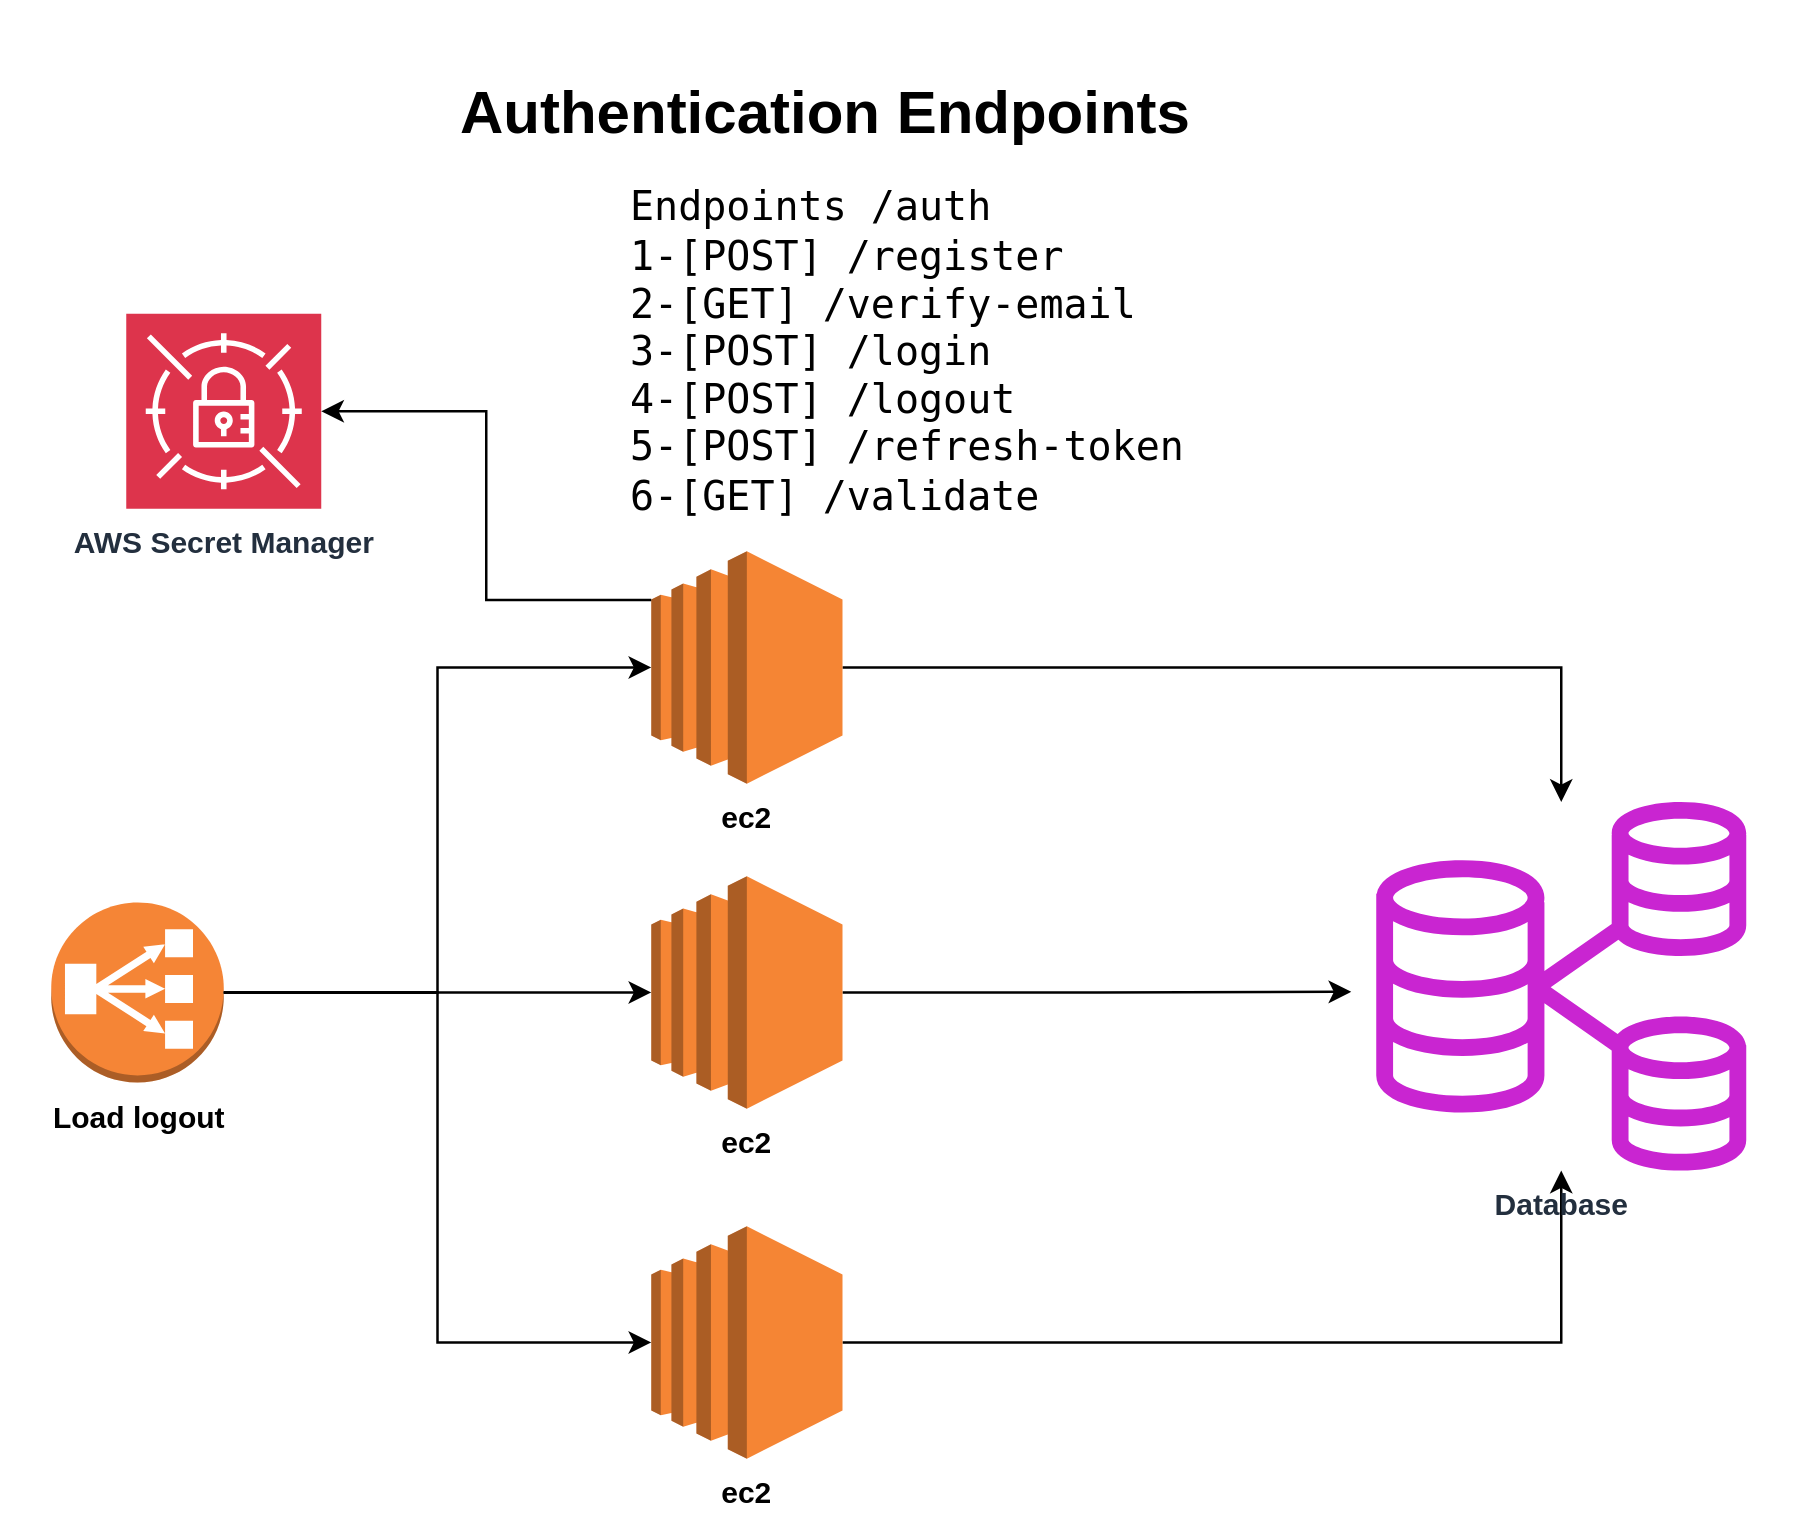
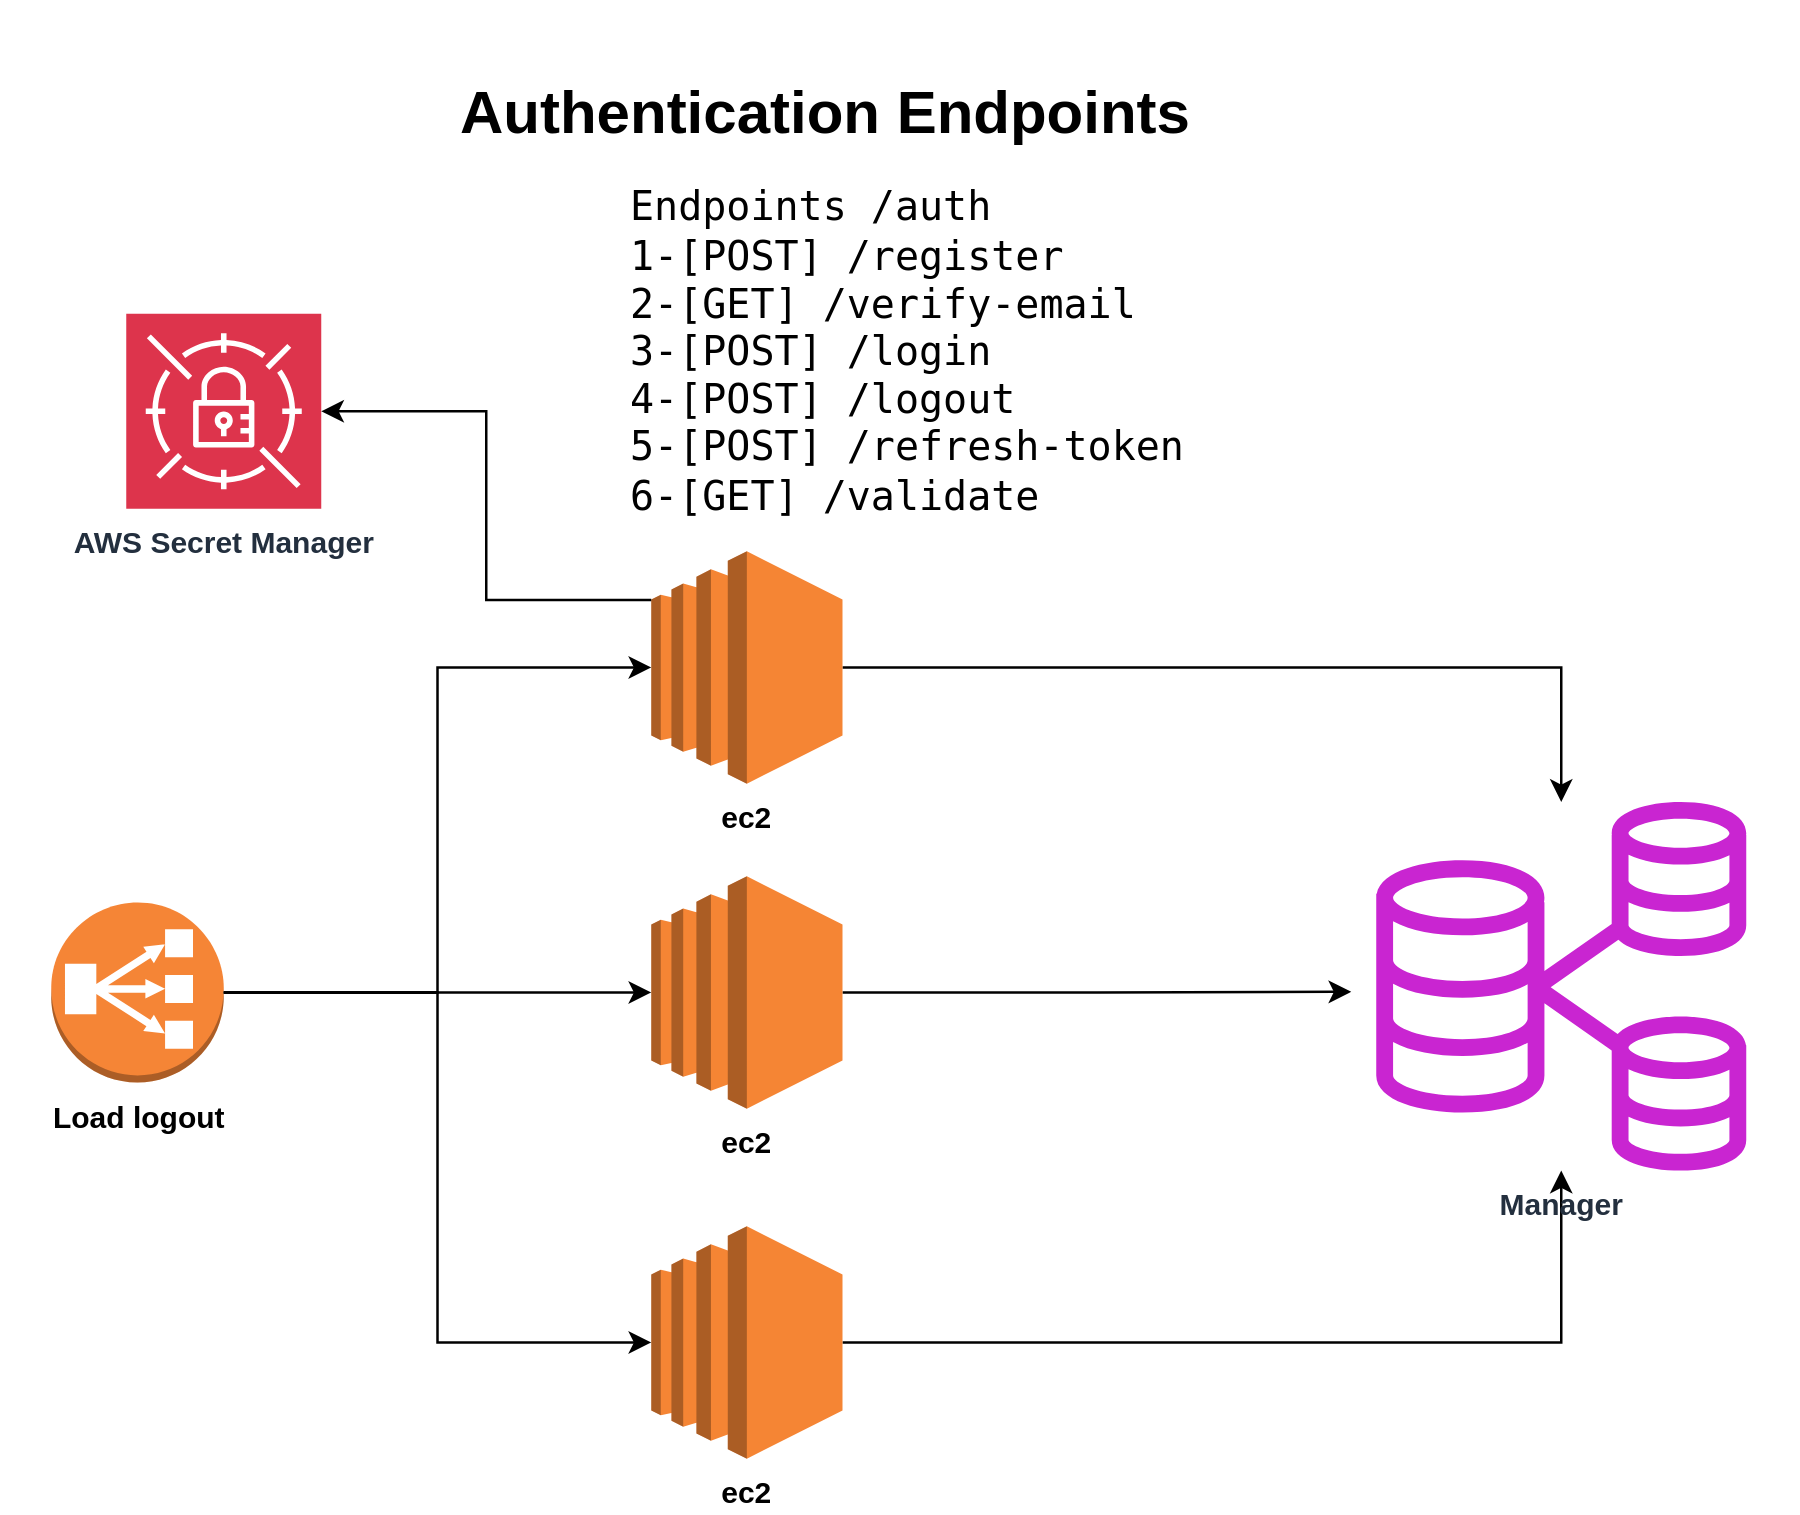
node "Database": label "Database" -> "Manager"
